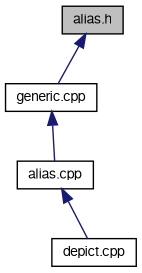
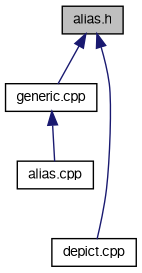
edge "depict.cpp" -> "alias.cpp": now "depict.cpp" -> "alias.h"
